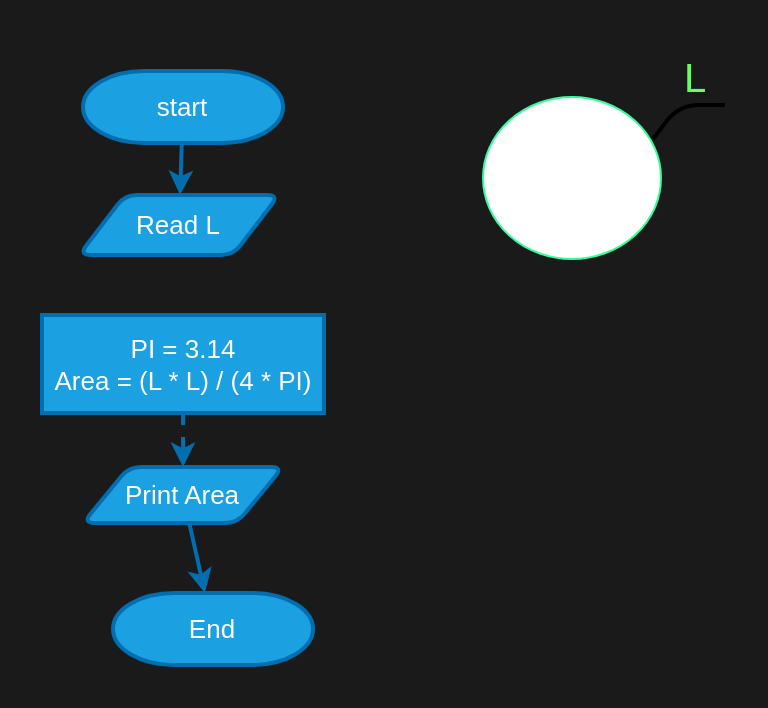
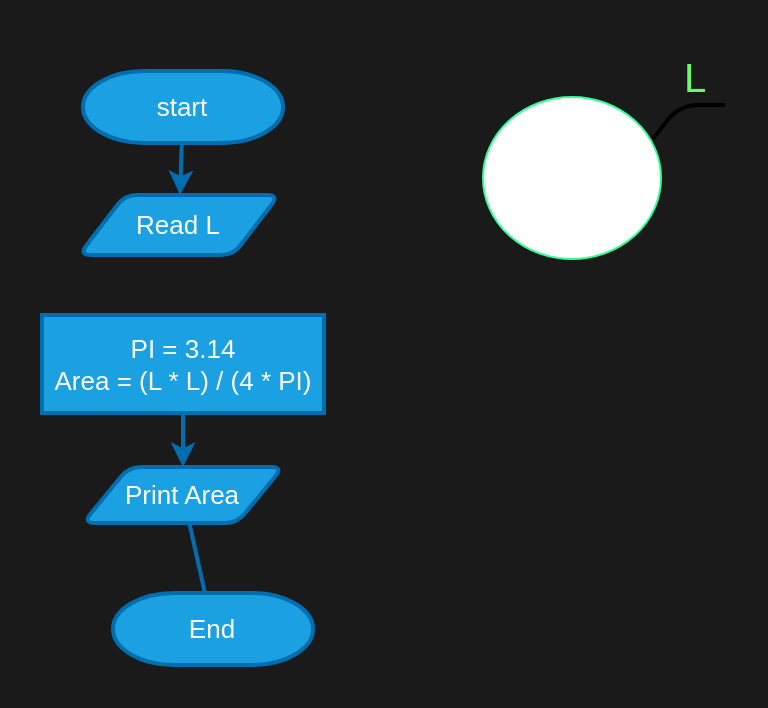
edge "PI = 3.14 Area = (L * L) / (4 * PI)" -> "Print Area": style dashed -> solid
edge "Print Area" -> "End": arrowhead classic -> none
